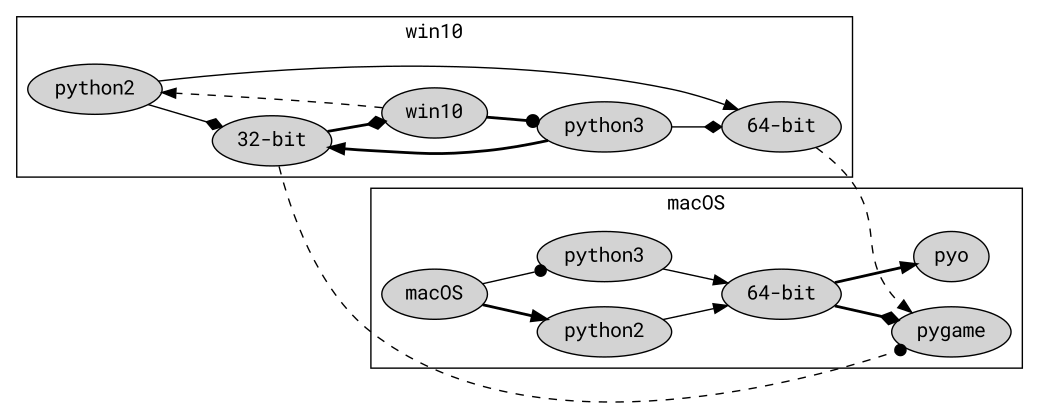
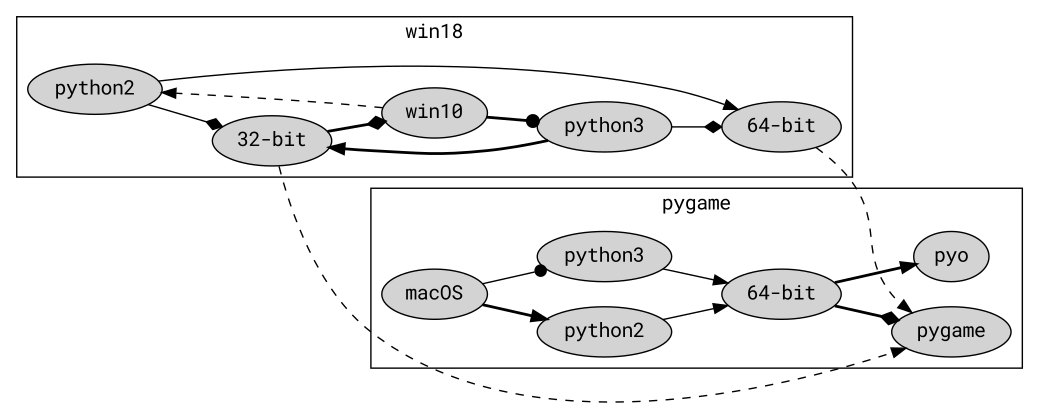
cluster "win10": label "win10" -> "win18"
cluster "macOS": label "macOS" -> "pygame"
edge "32-bit" -> "pygame": arrowhead dot -> normal
